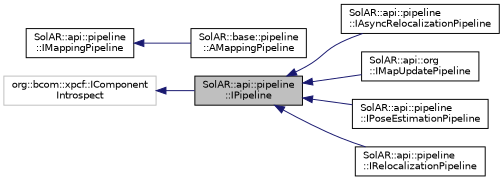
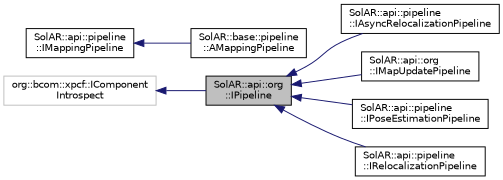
node "SolAR::api::pipeline ::IPipeline": label "SolAR::api::pipeline ::IPipeline" -> "SolAR::api::org ::IPipeline"
